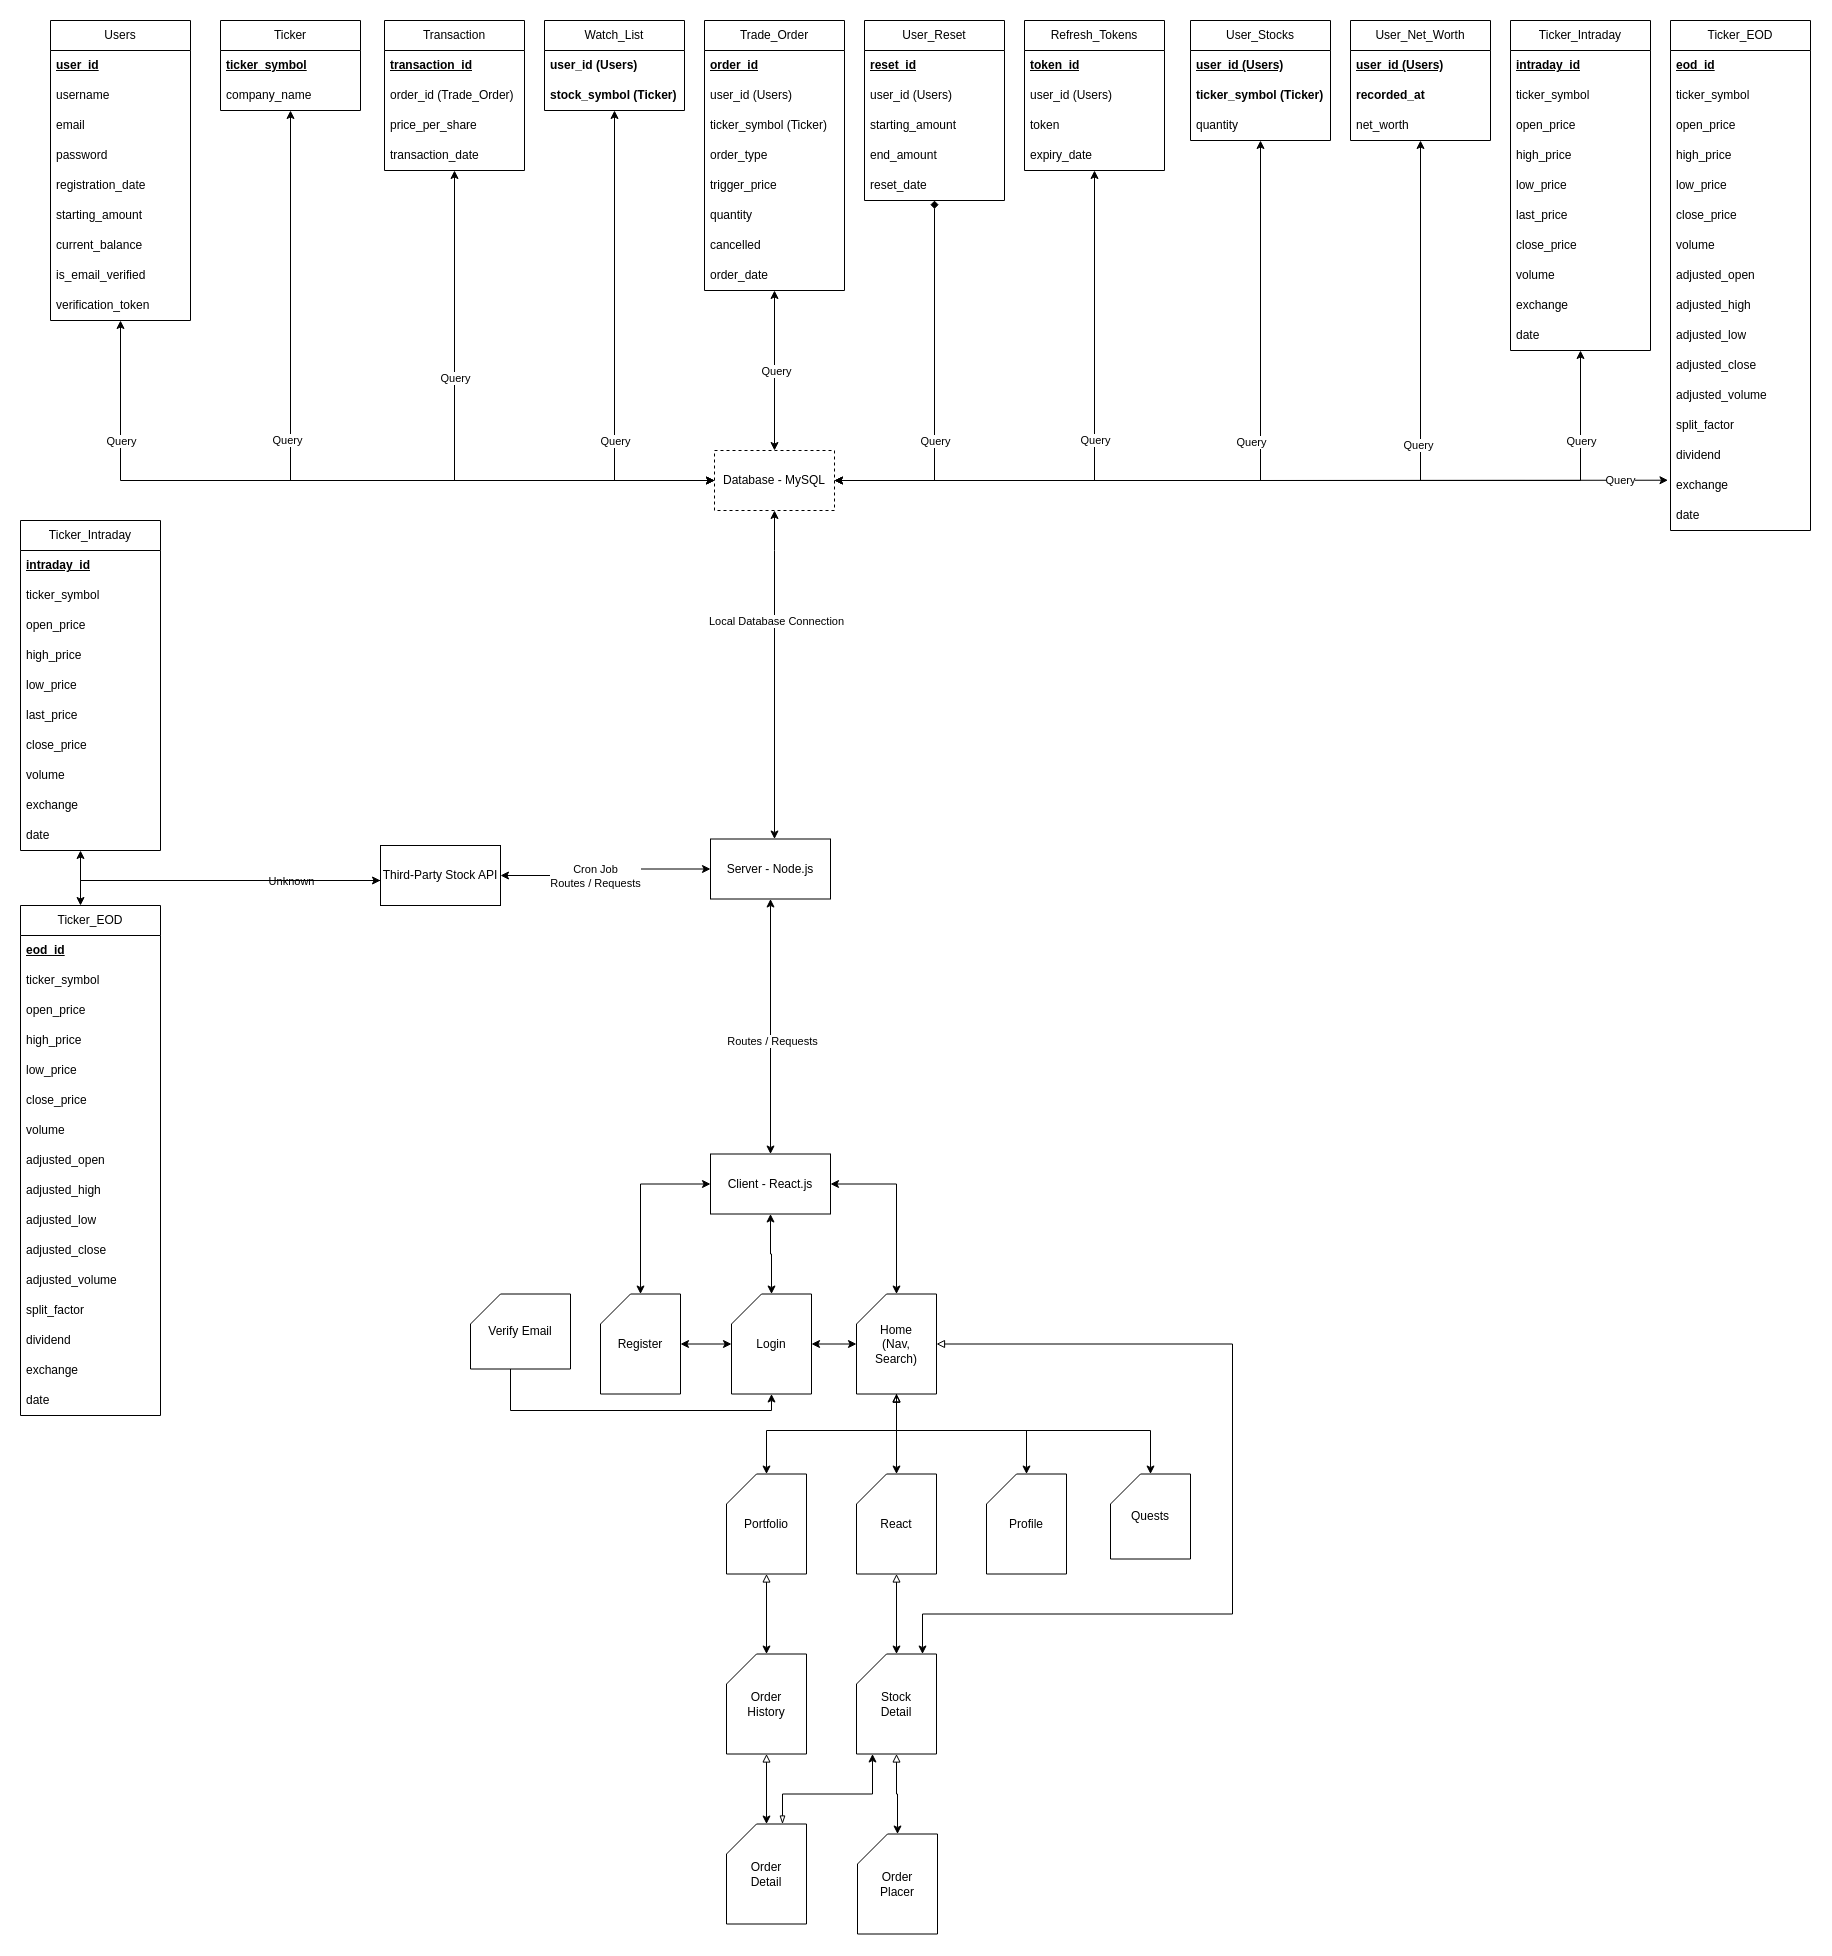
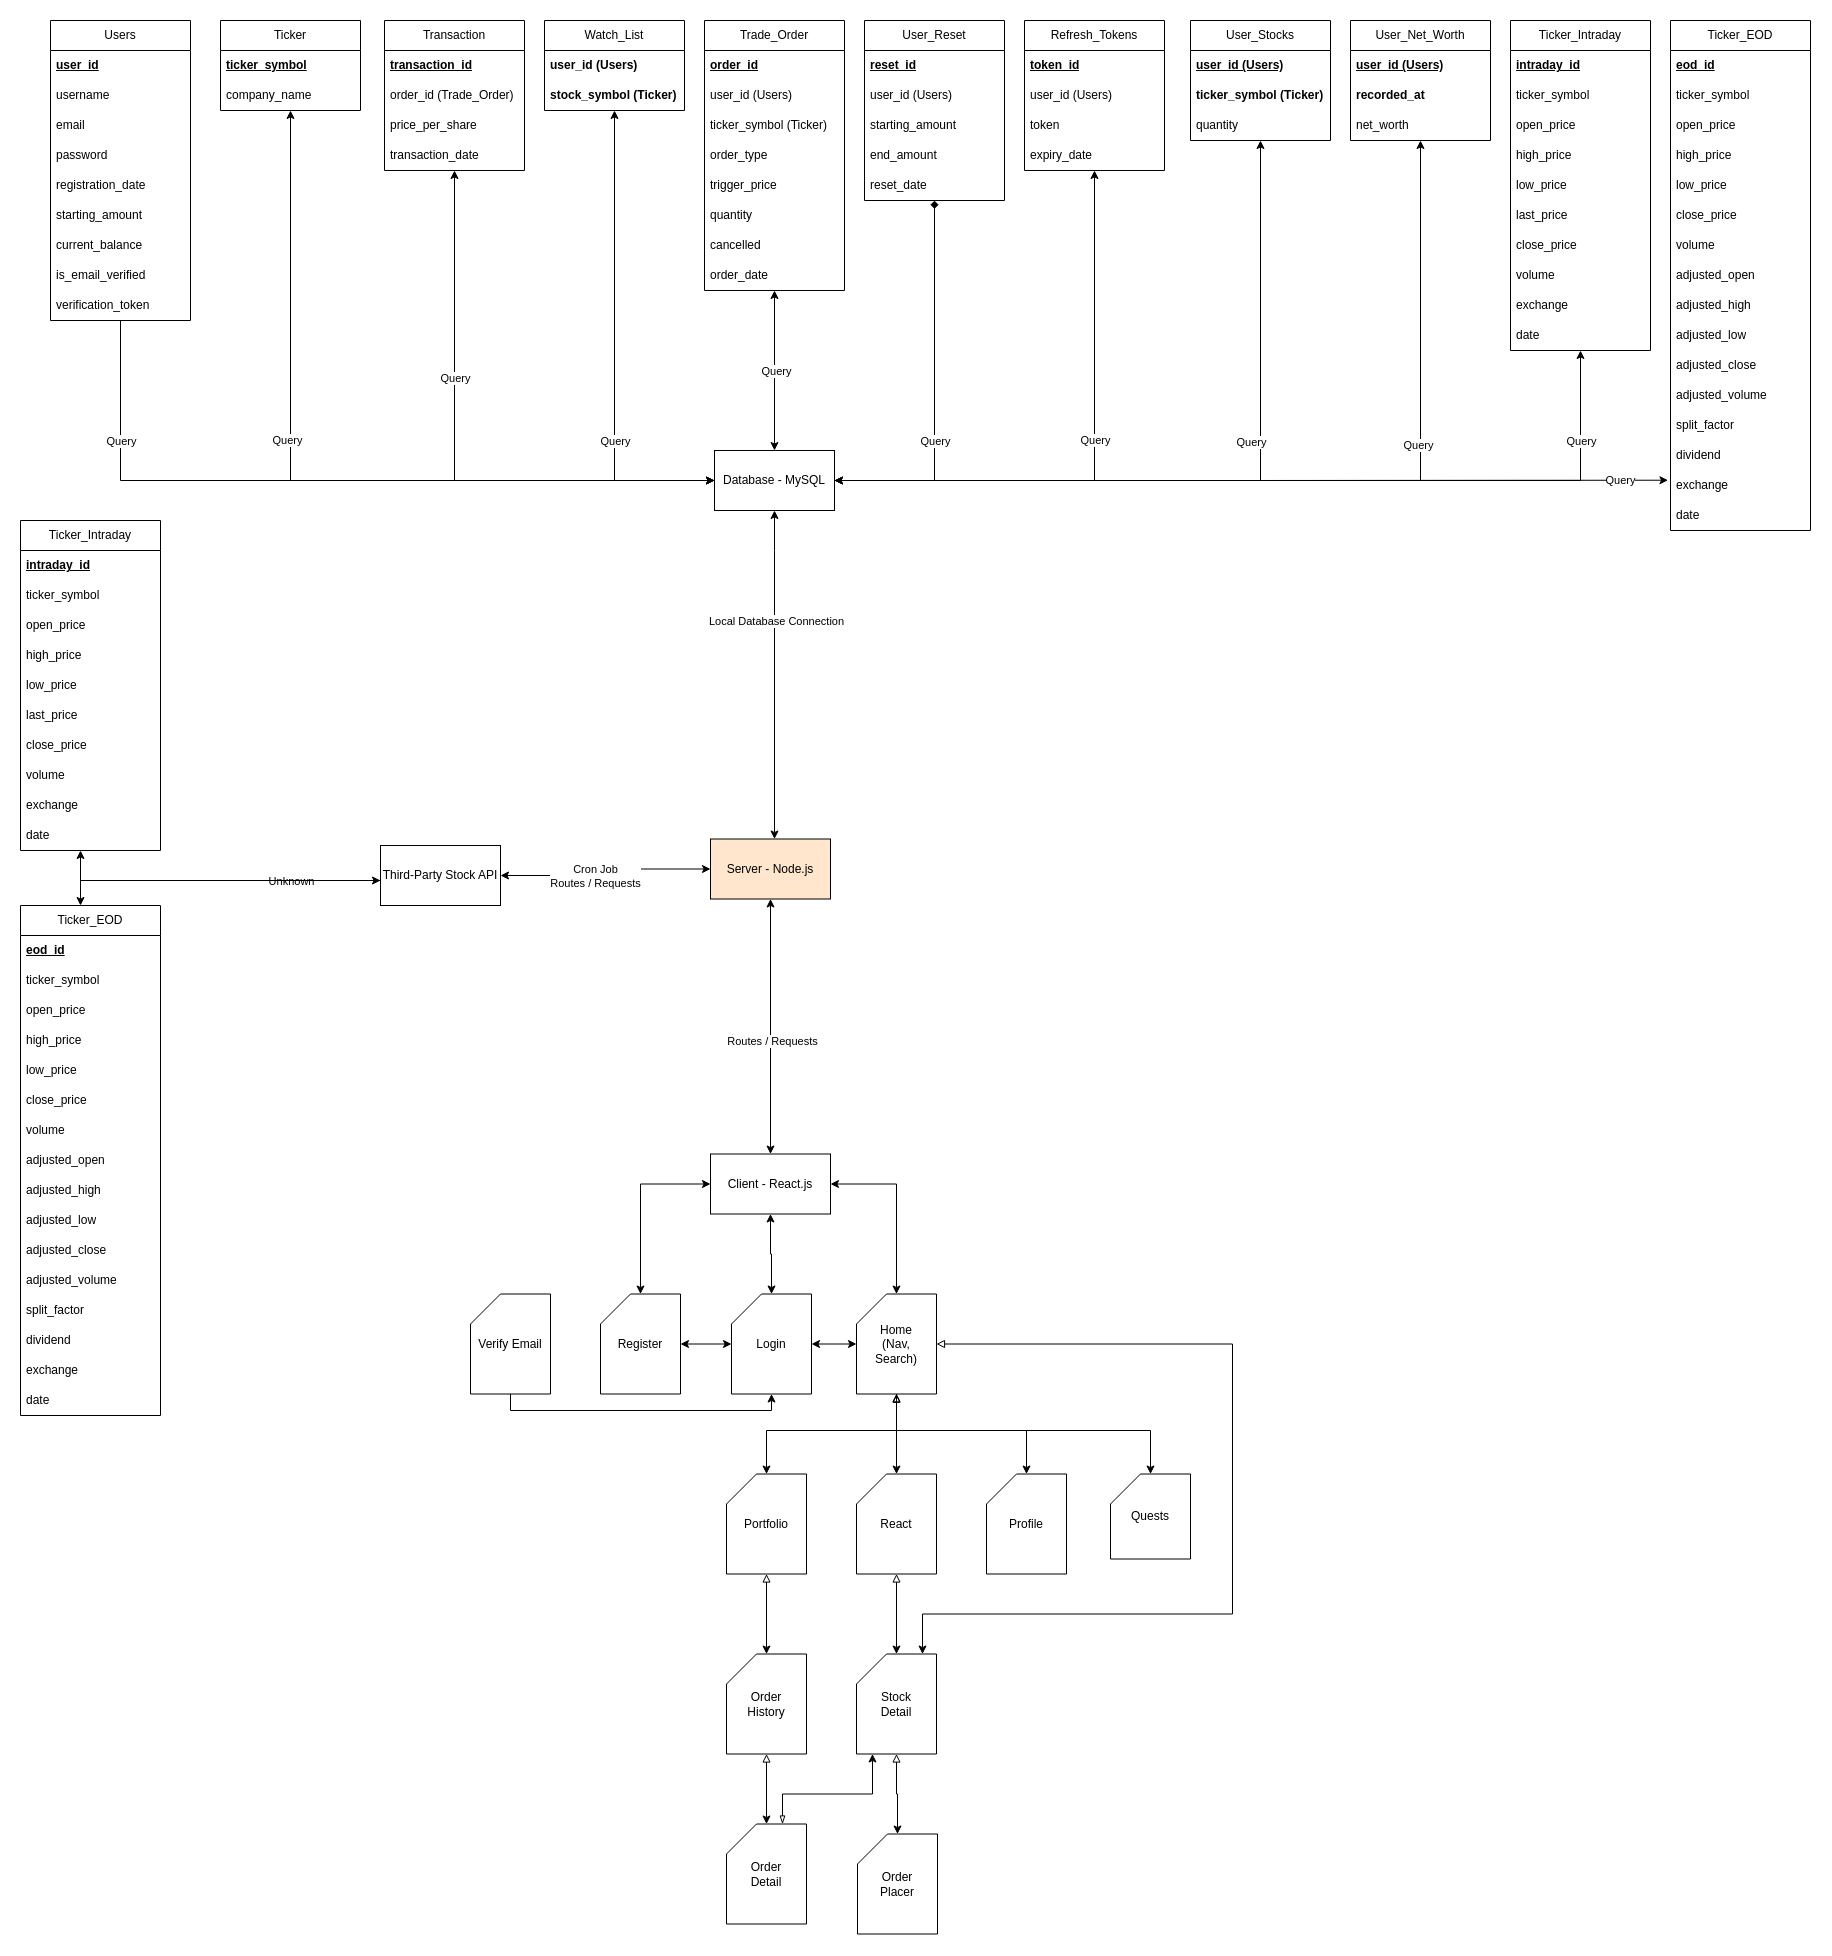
edge "Users" -- "Database - MySQL": arrowhead classic -> none
node "Database - MySQL": style dashed -> solid
node "Server - Node.js": fillcolor #ffffff -> #ffe6cc
node "Verify Email": size 100x75 -> 80x100
